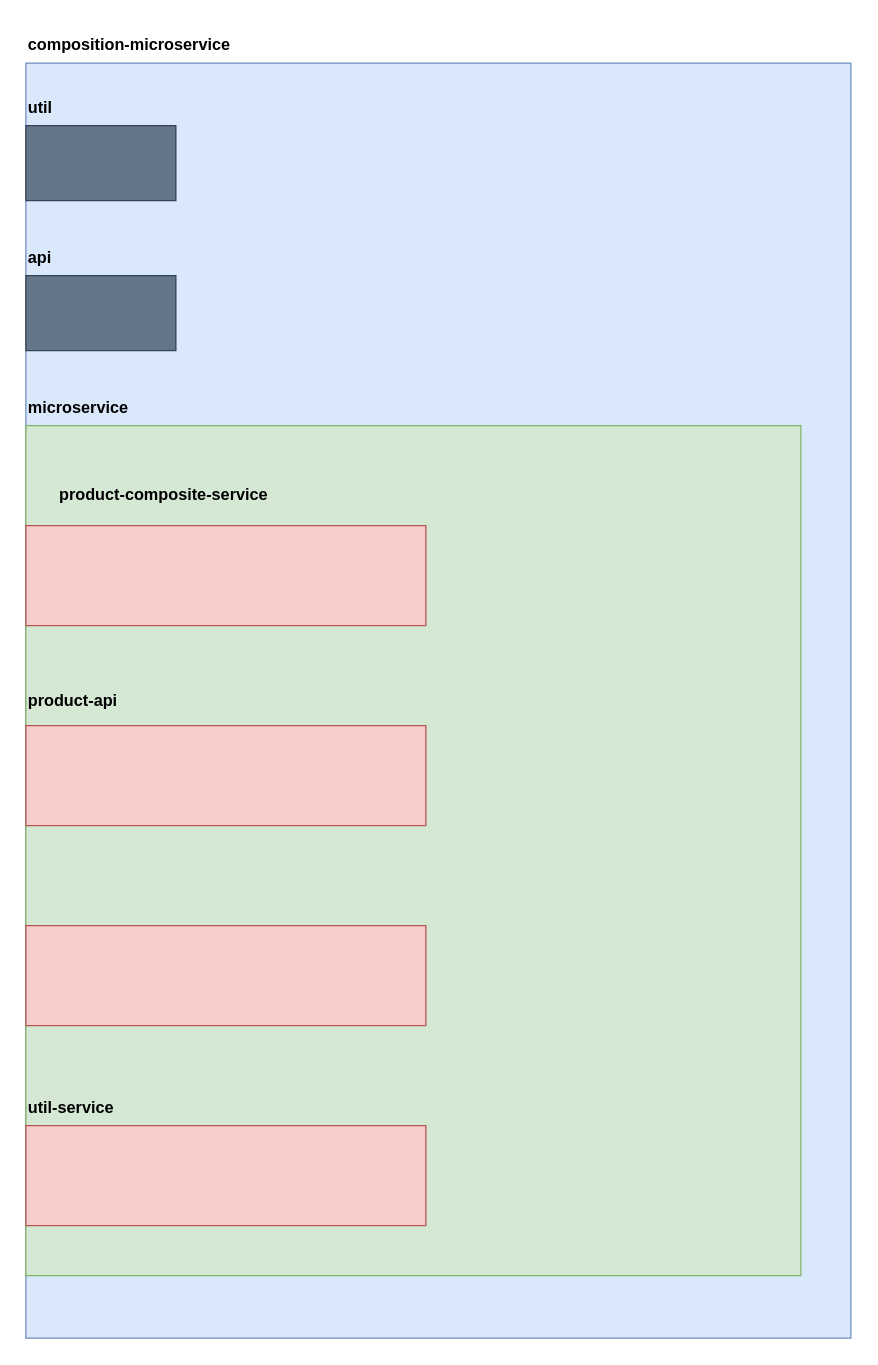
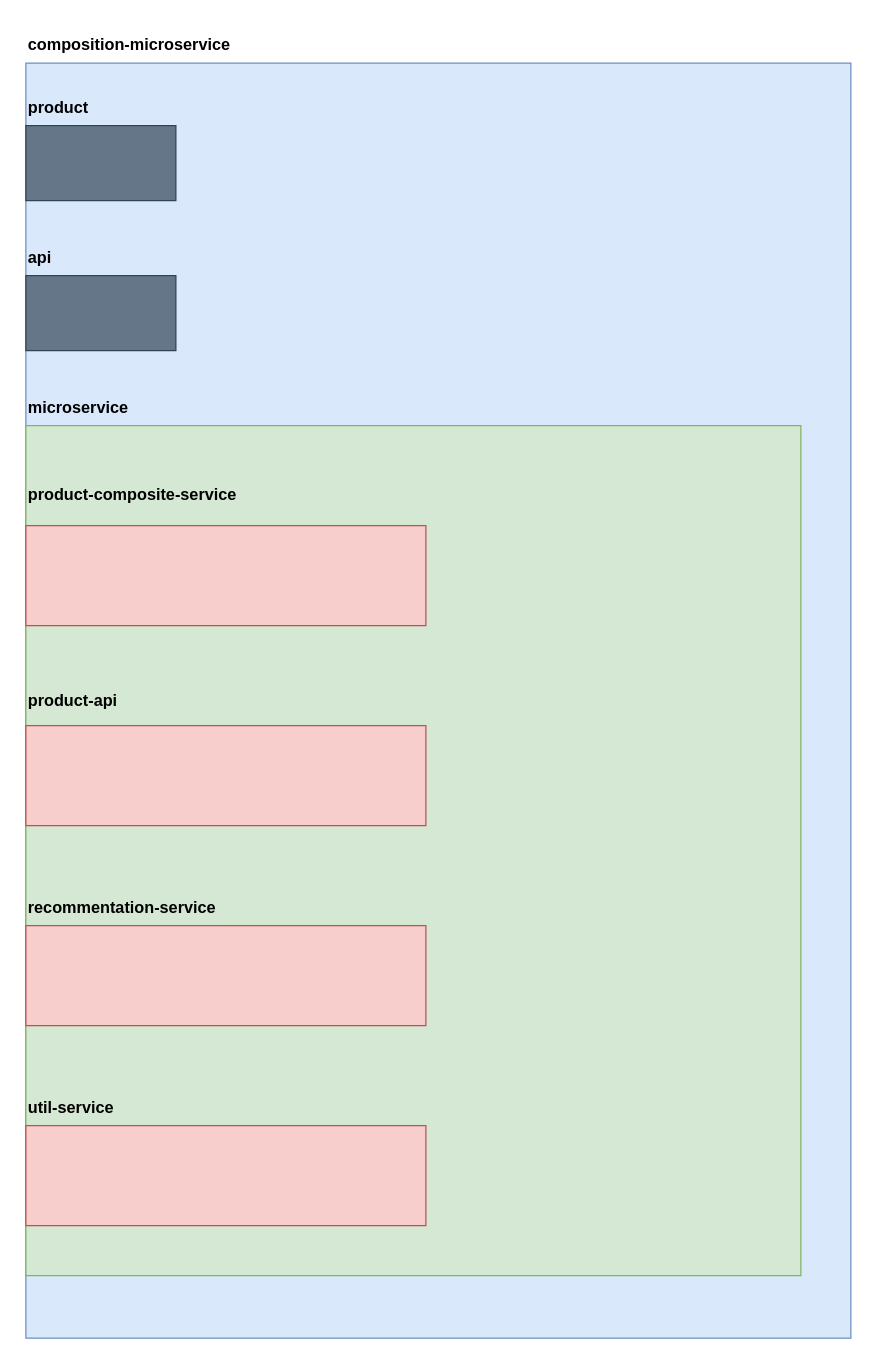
node "util": label "util" -> "product"
node "product-composite-service": moved (176, 494) -> (144, 494)
node "recommentation-service": added
